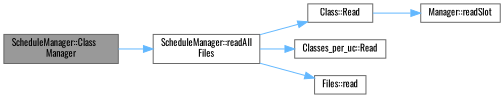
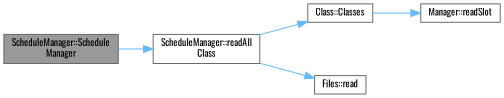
node "Class::Read": label "Class::Read" -> "Class::Classes"
node "ScheduleManager::Class Manager": label "ScheduleManager::Class Manager" -> "ScheduleManager::Schedule Manager"
node "ScheduleManager::readAll Files": label "ScheduleManager::readAll Files" -> "ScheduleManager::readAll Class"
node "Classes_per_uc::Read": removed
